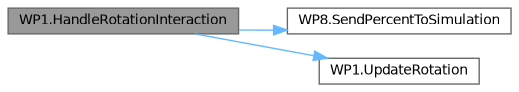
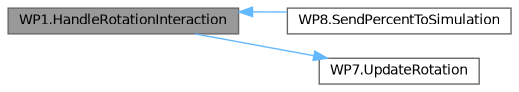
edge "WP1.HandleRotationInteraction" -> "WP8.SendPercentToSimulation": reversed
node "WP1.UpdateRotation": label "WP1.UpdateRotation" -> "WP7.UpdateRotation"
